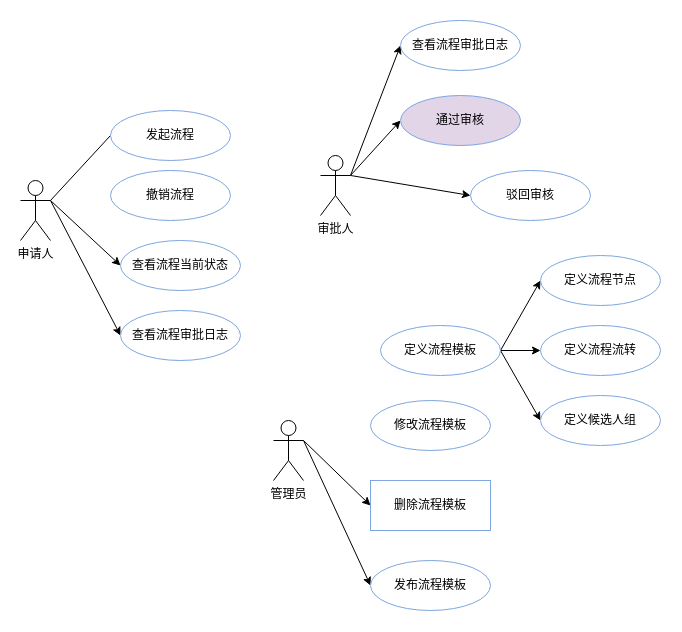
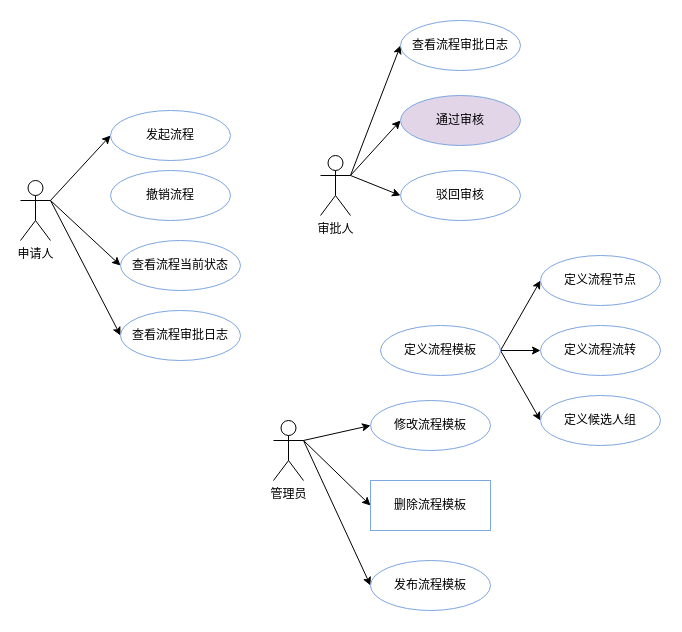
edge "发起流程" -- "申请人": arrowhead none -> classic
node "驳回审核": moved (531, 196) -> (461, 196)
edge "管理员" -> "修改流程模板": added
